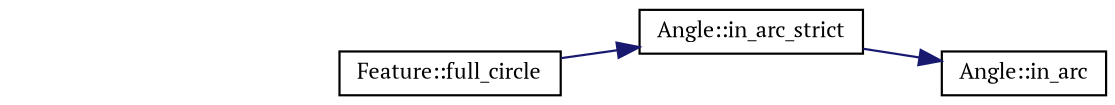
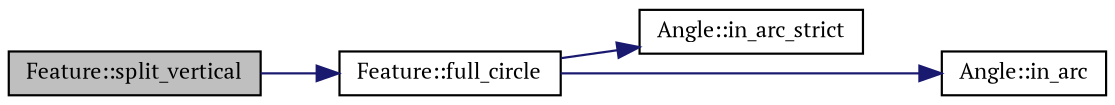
edge "Angle::in_arc_strict" -> "Angle::in_arc": now "Feature::full_circle" -> "Angle::in_arc"
node "Feature::split_vertical": added
